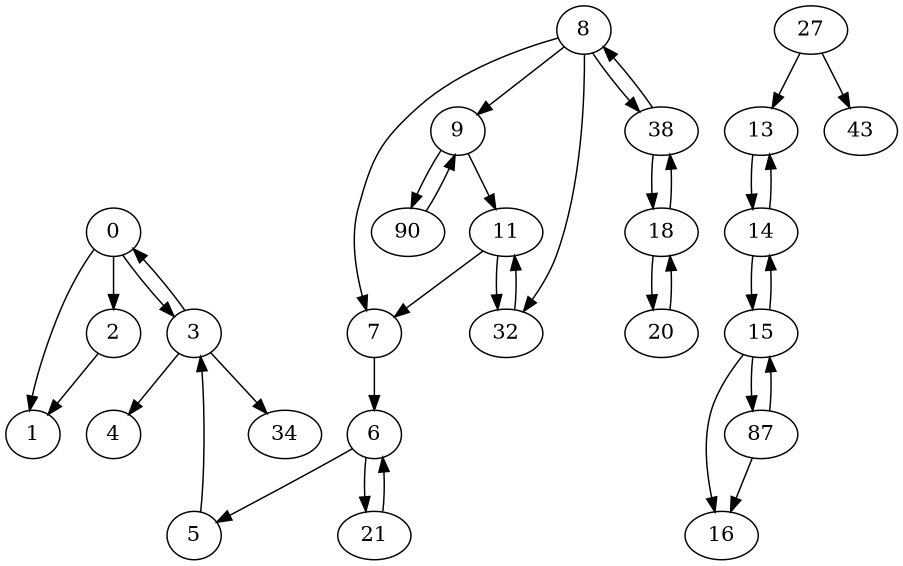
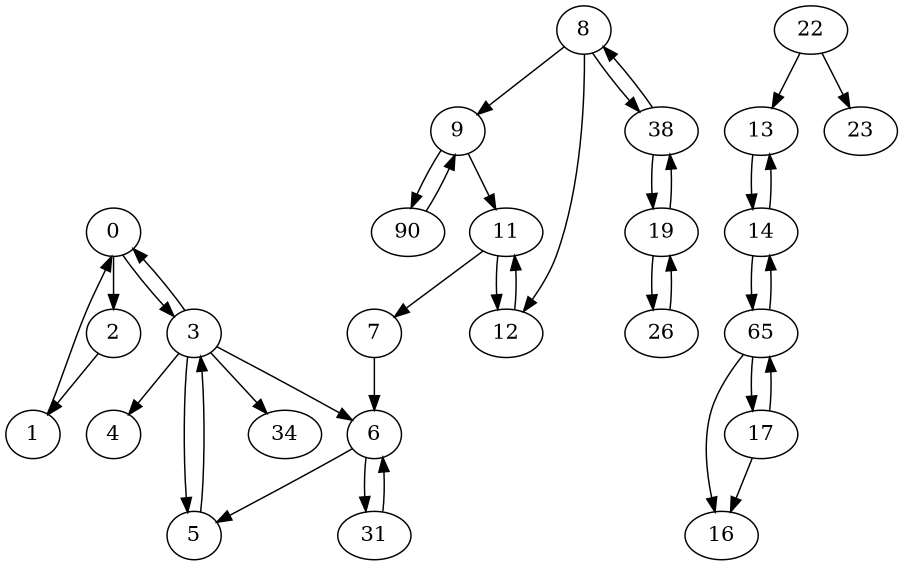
node "27": label "27" -> "22"
edge "8" -> "7": removed
node "43": label "43" -> "23"
node "18": label "18" -> "19"
edge "0" -> "1": reversed
node "32": label "32" -> "12"
node "20": label "20" -> "26"
node "15": label "15" -> "65"
edge "3" -> "6": added
edge "3" -> "5": added
node "87": label "87" -> "17"
node "21": label "21" -> "31"
